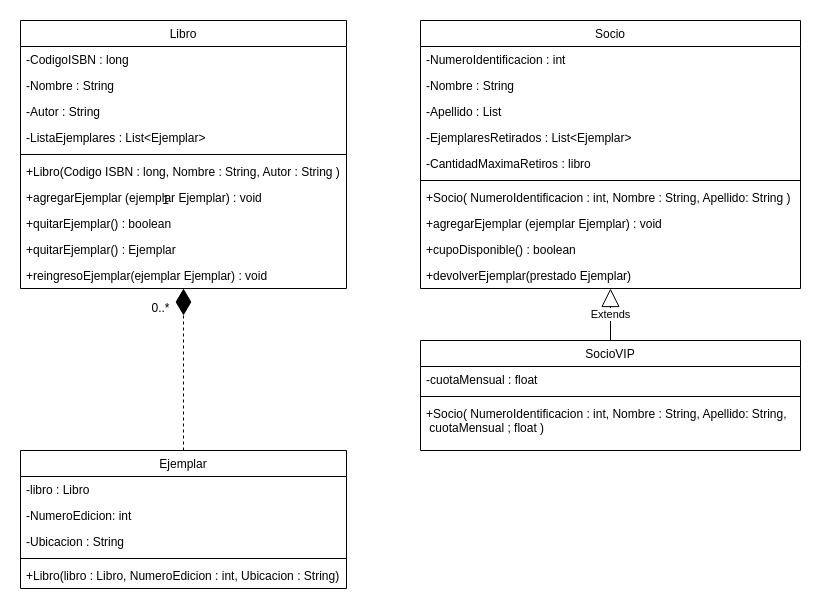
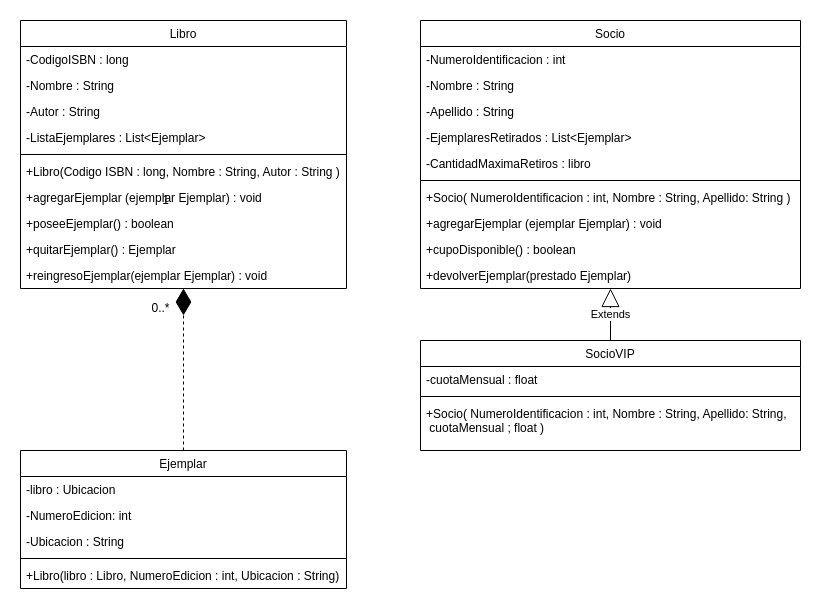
node "-Apellido : List": label "-Apellido : List" -> "-Apellido : String"
node "+quitarEjemplar() : boolean": label "+quitarEjemplar() : boolean" -> "+poseeEjemplar() : boolean"
node "-libro : Libro": label "-libro : Libro" -> "-libro : Ubicacion"
